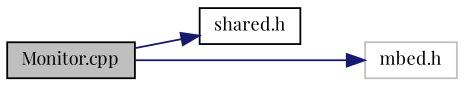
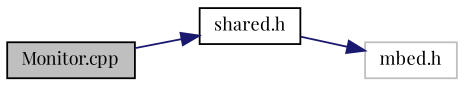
edge "Monitor.cpp" -> "mbed.h": now "shared.h" -> "mbed.h"
